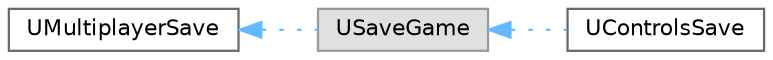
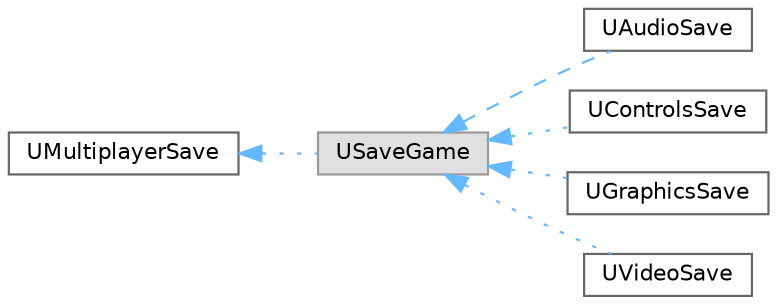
node "UAudioSave": added
node "UGraphicsSave": added
node "UVideoSave": added
